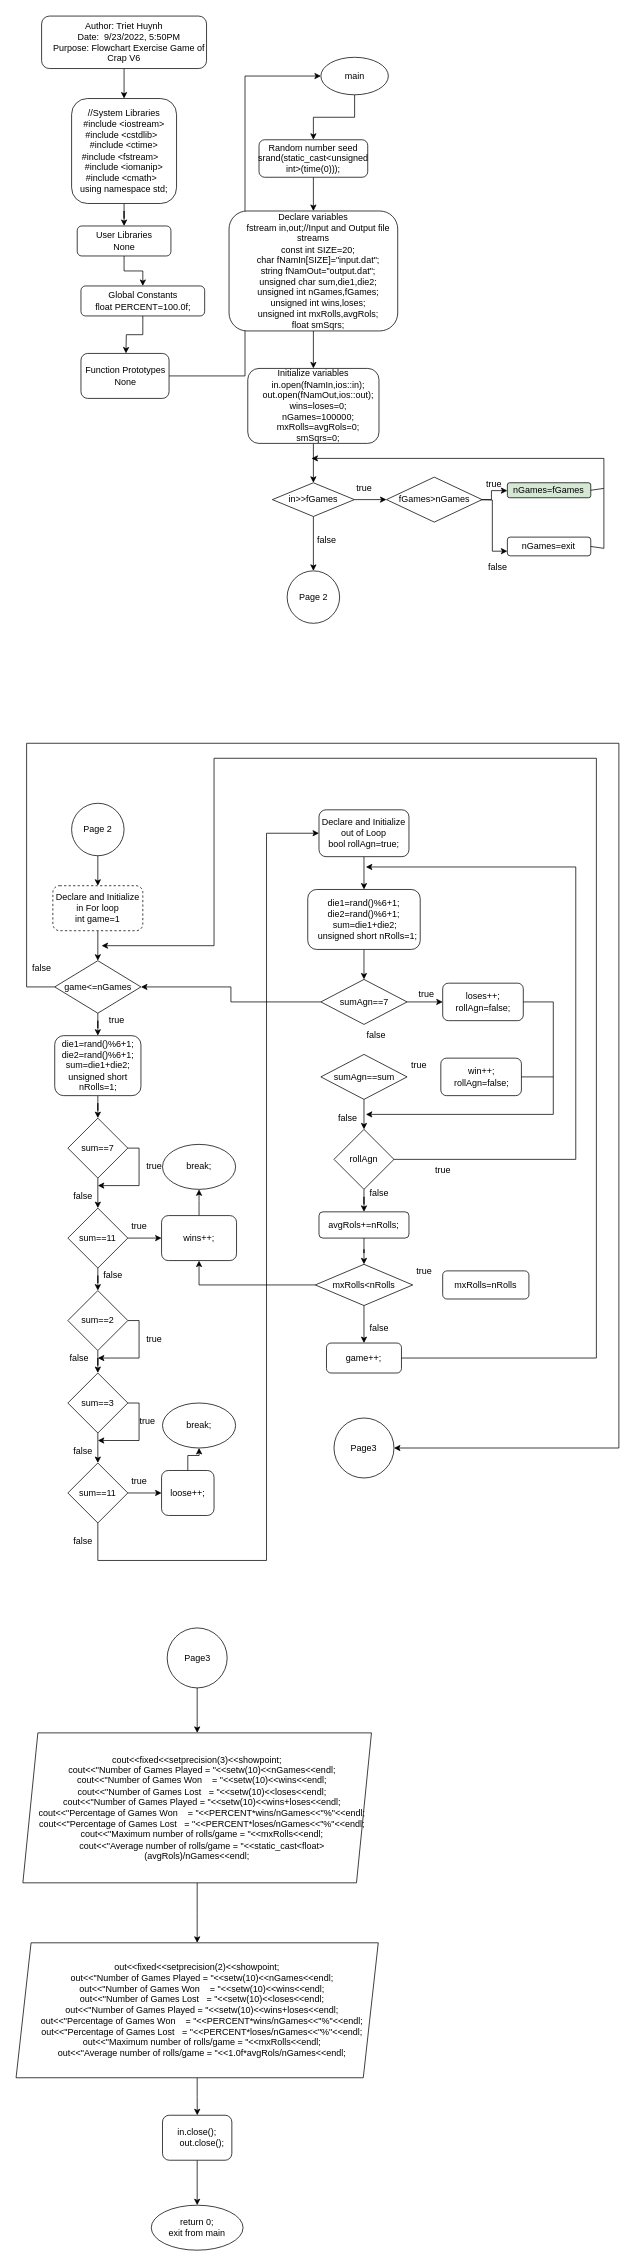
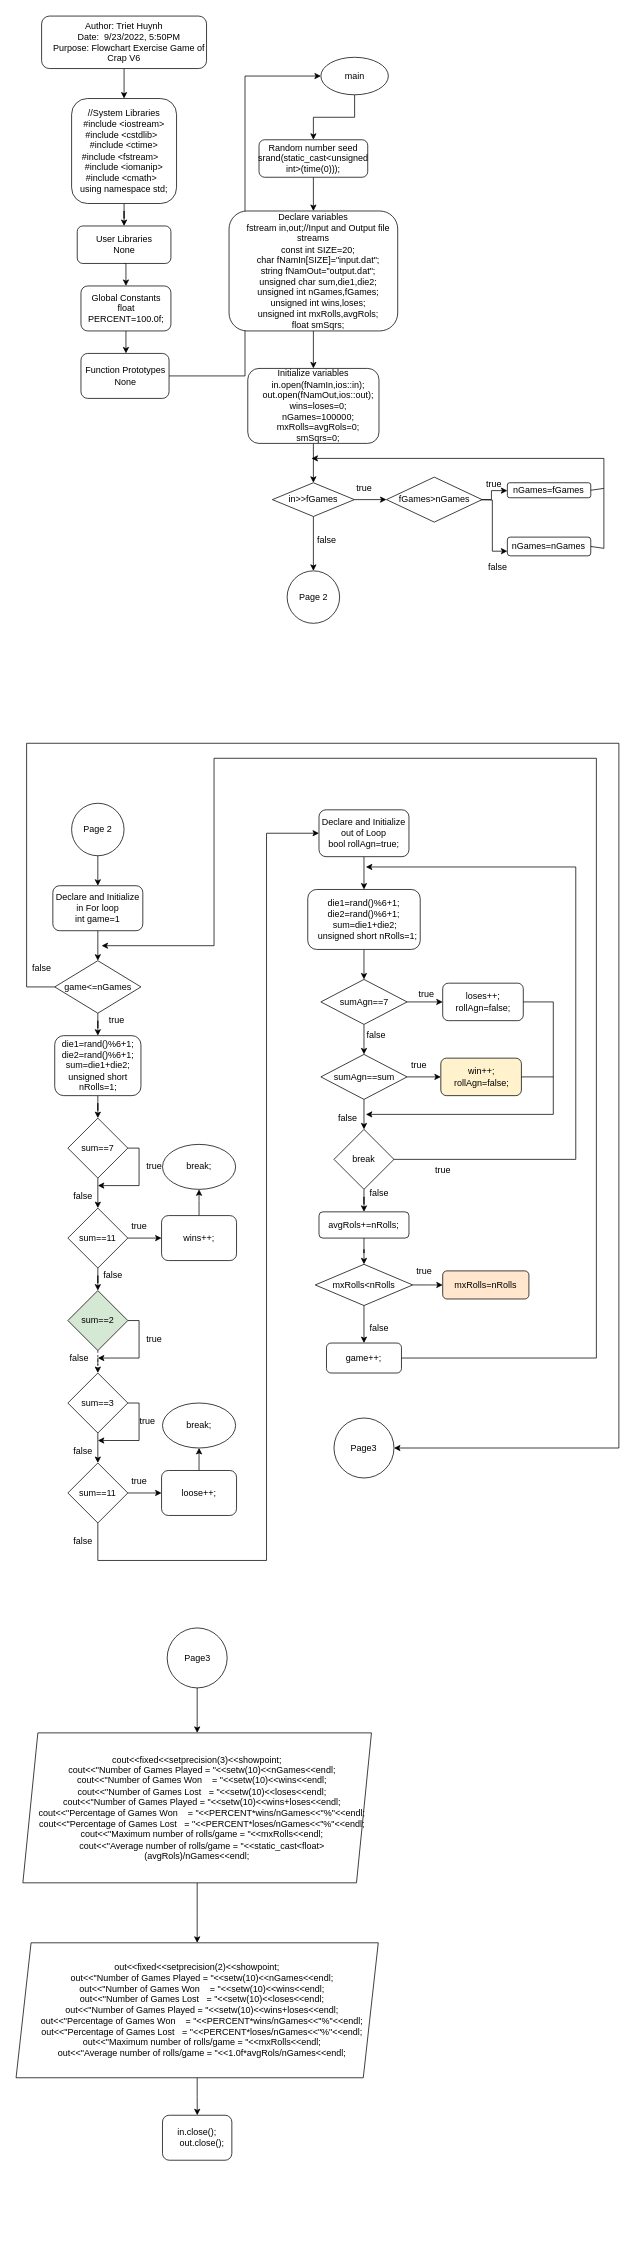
node "User Libraries None": size 94x30 -> 94x38
node "Global Constants float PERCENT=100.0f;": size 124x30 -> 90x45
node "nGames=fGames": fillcolor #d5e8d4 -> #ffffff
node "nGames=exit": label "nGames=exit" -> "nGames=nGames"
node "Declare and Initialize in For loop int game=1": style dashed -> solid
edge "sumAgn==7" -> "game<=nGames": now "sumAgn==7" -> "sumAgn==sum"
edge "sumAgn==sum" -> "win++; rollAgn=false;": added
node "win++; rollAgn=false;": fillcolor #ffffff -> #fff2cc
node "rollAgn": label "rollAgn" -> "break"
edge "mxRolls<nRolls" -> "wins++;": now "mxRolls<nRolls" -> "mxRolls=nRolls"
node "mxRolls=nRolls": fillcolor #ffffff -> #ffe6cc
node "sum==2": fillcolor #ffffff -> #d5e8d4
edge "sum==2" -> "sum==3": style solid -> dashed
node "loose++;": size 53x45 -> 75x45
edge "in.close(); out.close();" -> "return 0; exit from main": removed
node "return 0; exit from main": removed
